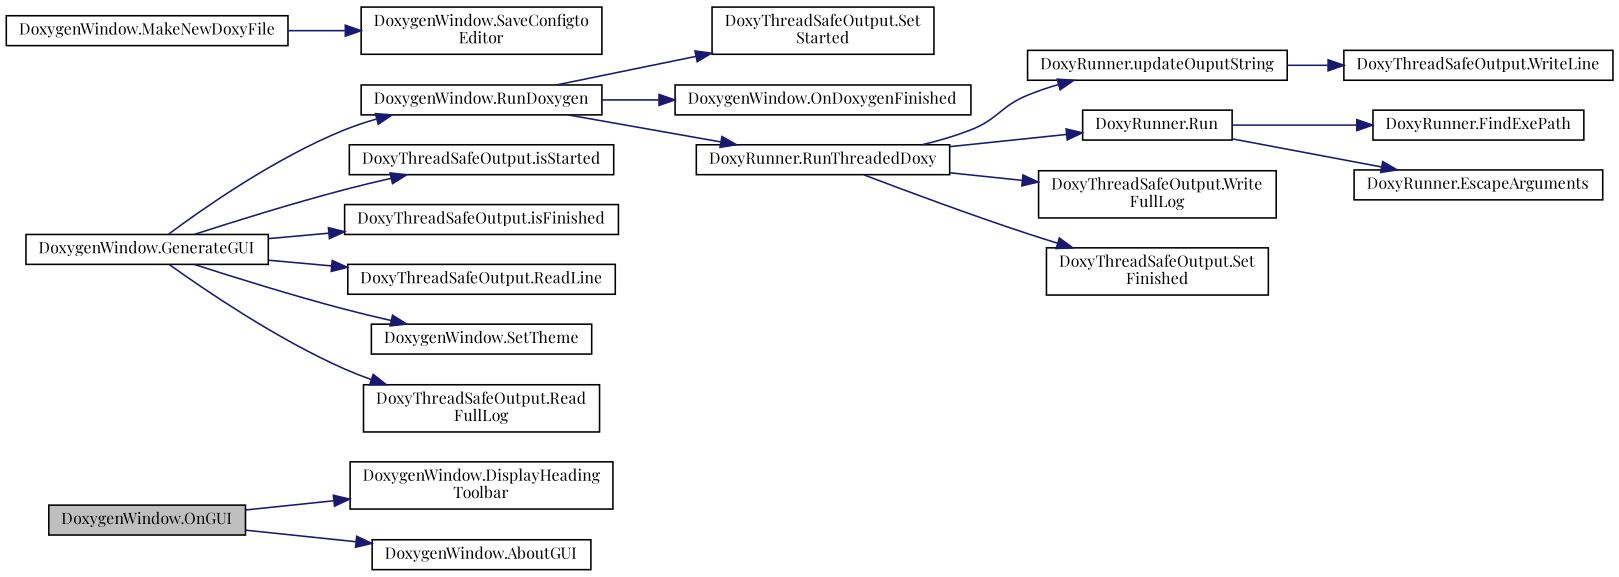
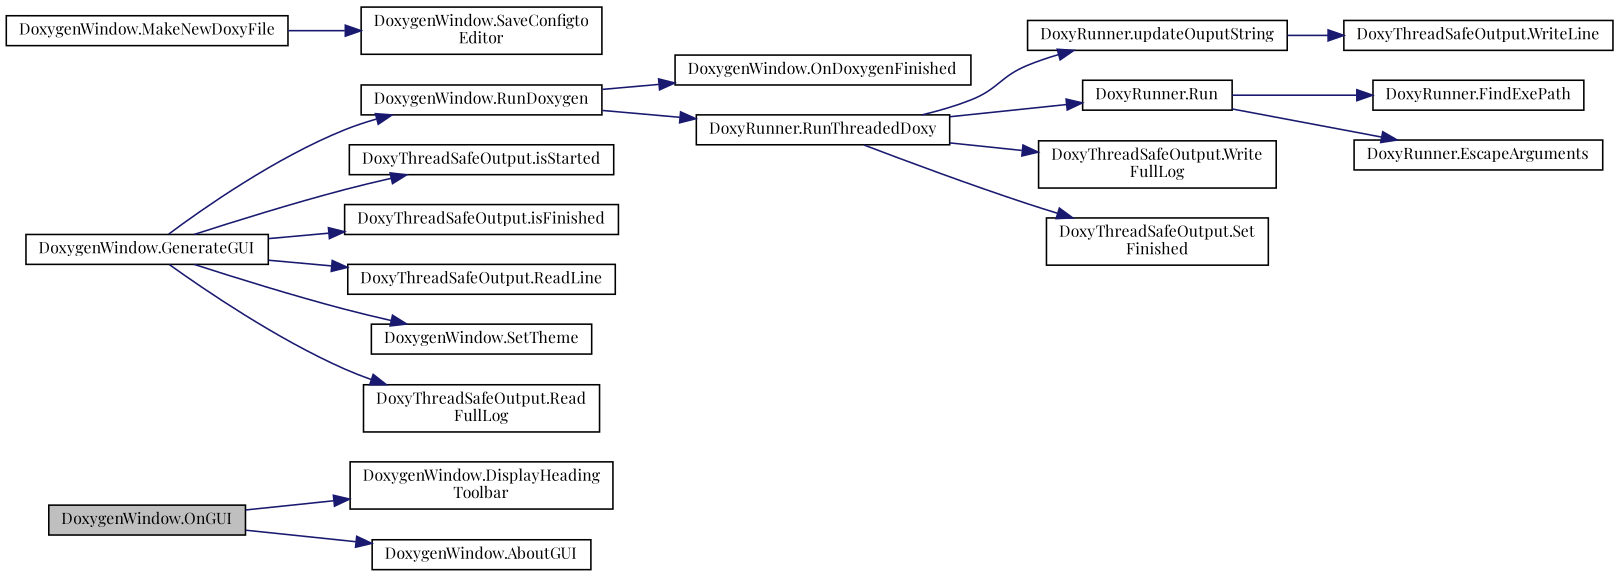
node "DoxyThreadSafeOutput.Set Started": removed
